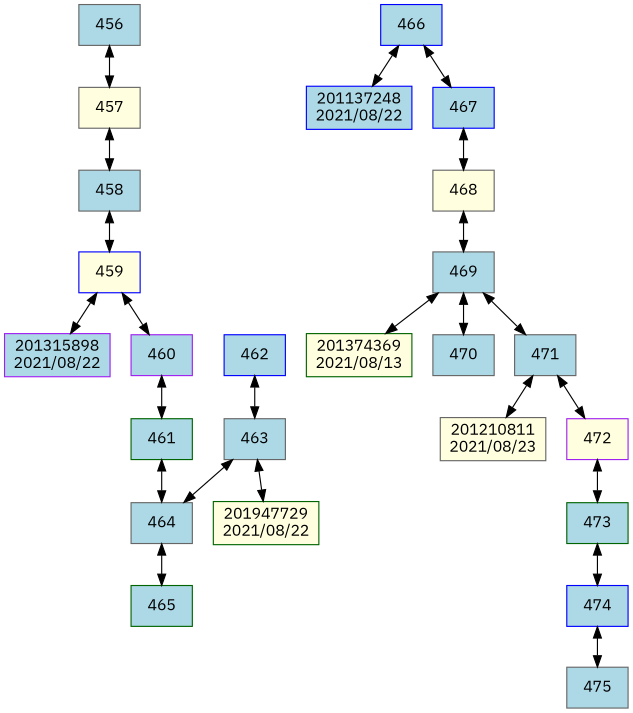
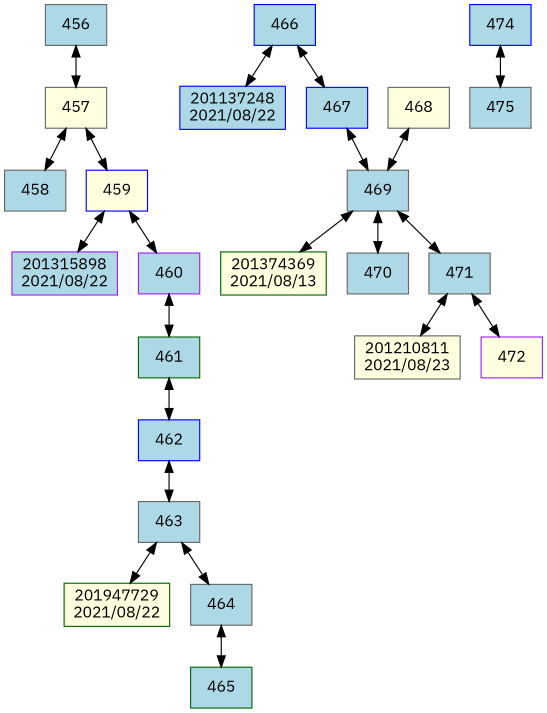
edge "467" -- "468": now "467" -- "469"
edge "458" -- "459": now "457" -- "459"
edge "461" -- "464": now "461" -- "462"
node "473": removed
